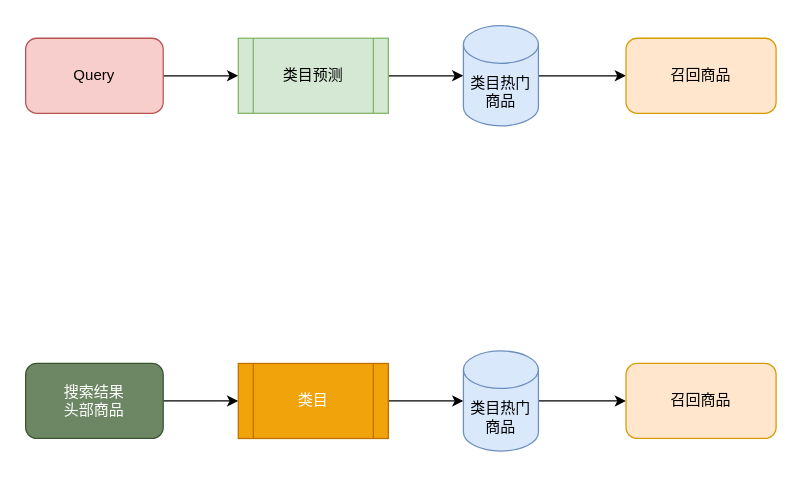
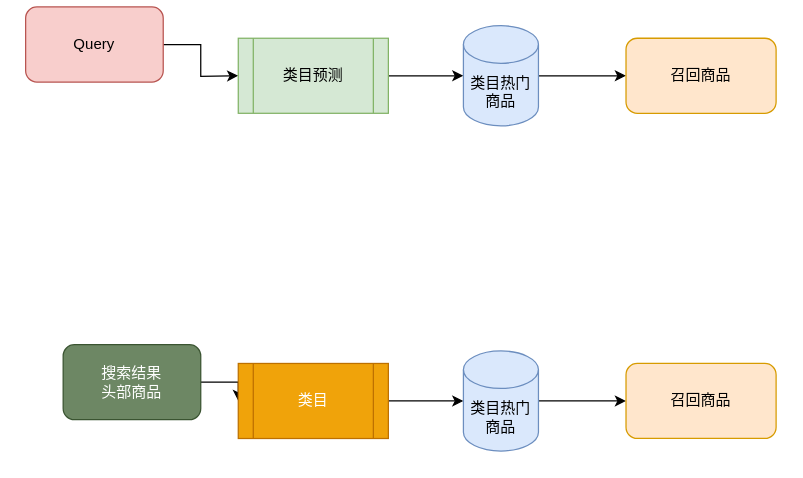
node "Query": moved (94, 76) -> (94, 44)
node "搜索结果 头部商品": moved (94, 401) -> (132, 382)
